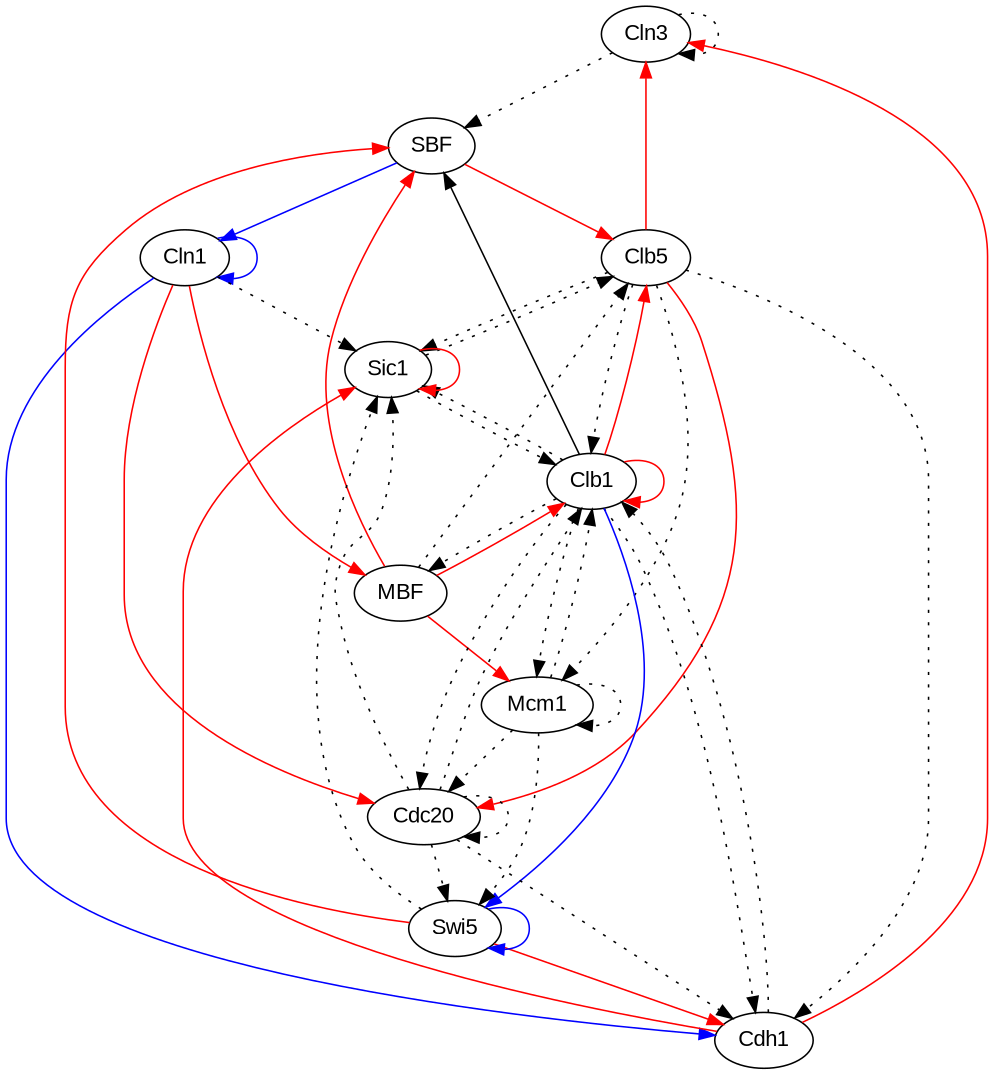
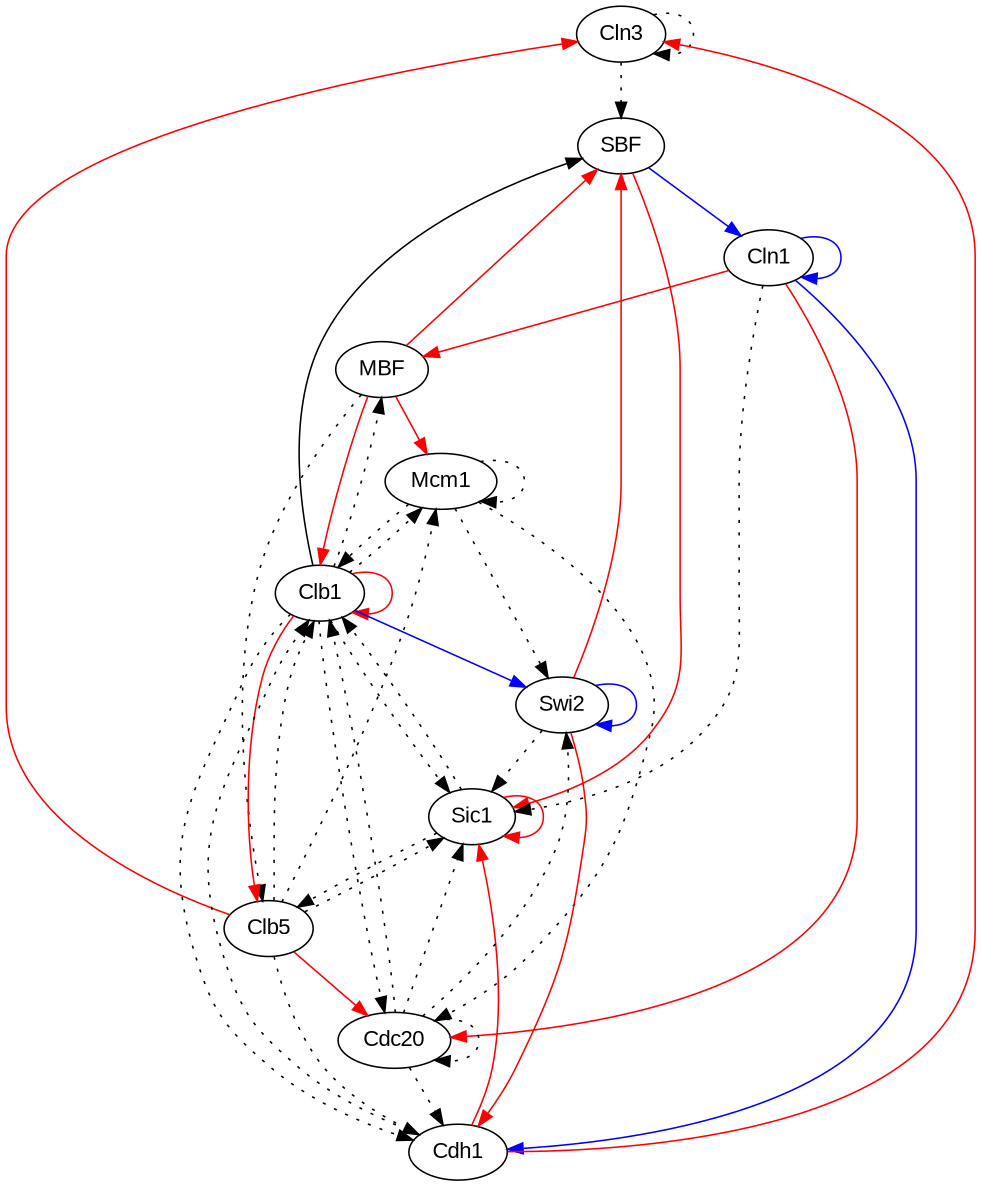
edge "SBF" -> "Clb5": now "SBF" -> "Sic1"
node "Swi5": label "Swi5" -> "Swi2"
